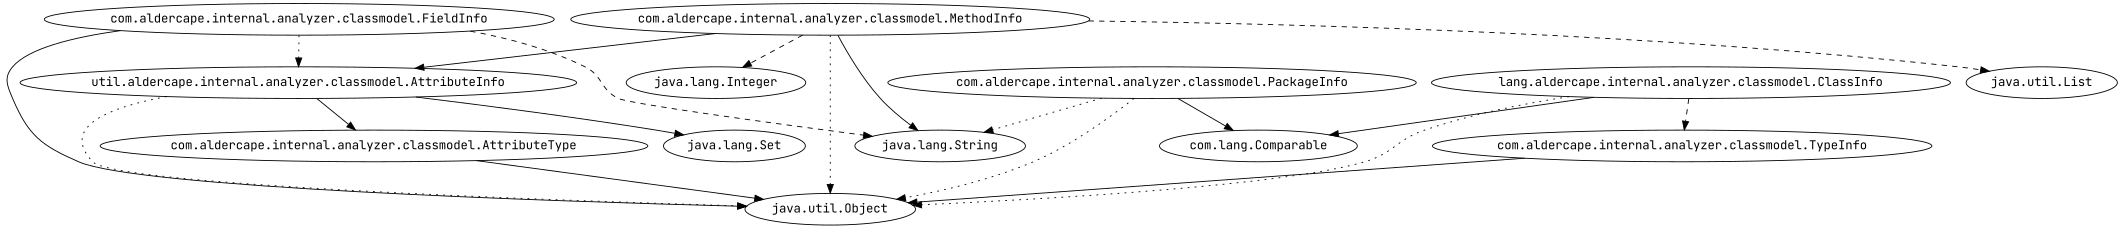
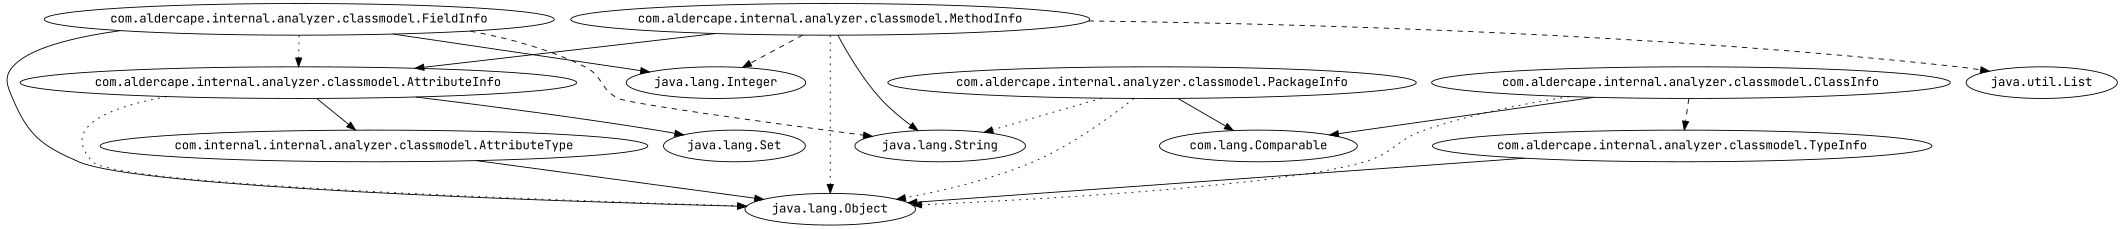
edge "com.aldercape.internal.analyzer.classmodel.FieldInfo" -> "java.lang.Integer": added
node "util.aldercape.internal.analyzer.classmodel.AttributeInfo": label "util.aldercape.internal.analyzer.classmodel.AttributeInfo" -> "com.aldercape.internal.analyzer.classmodel.AttributeInfo"
node "lang.aldercape.internal.analyzer.classmodel.ClassInfo": label "lang.aldercape.internal.analyzer.classmodel.ClassInfo" -> "com.aldercape.internal.analyzer.classmodel.ClassInfo"
node "com.aldercape.internal.analyzer.classmodel.AttributeType": label "com.aldercape.internal.analyzer.classmodel.AttributeType" -> "com.internal.internal.analyzer.classmodel.AttributeType"
node "java.util.Object": label "java.util.Object" -> "java.lang.Object"
